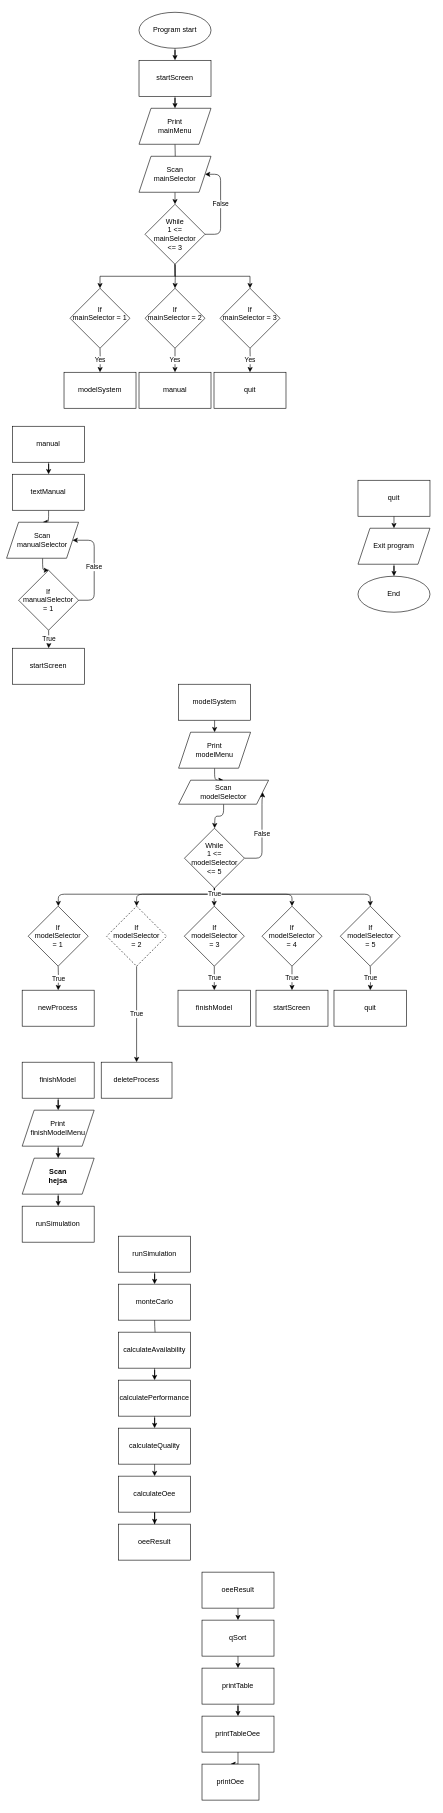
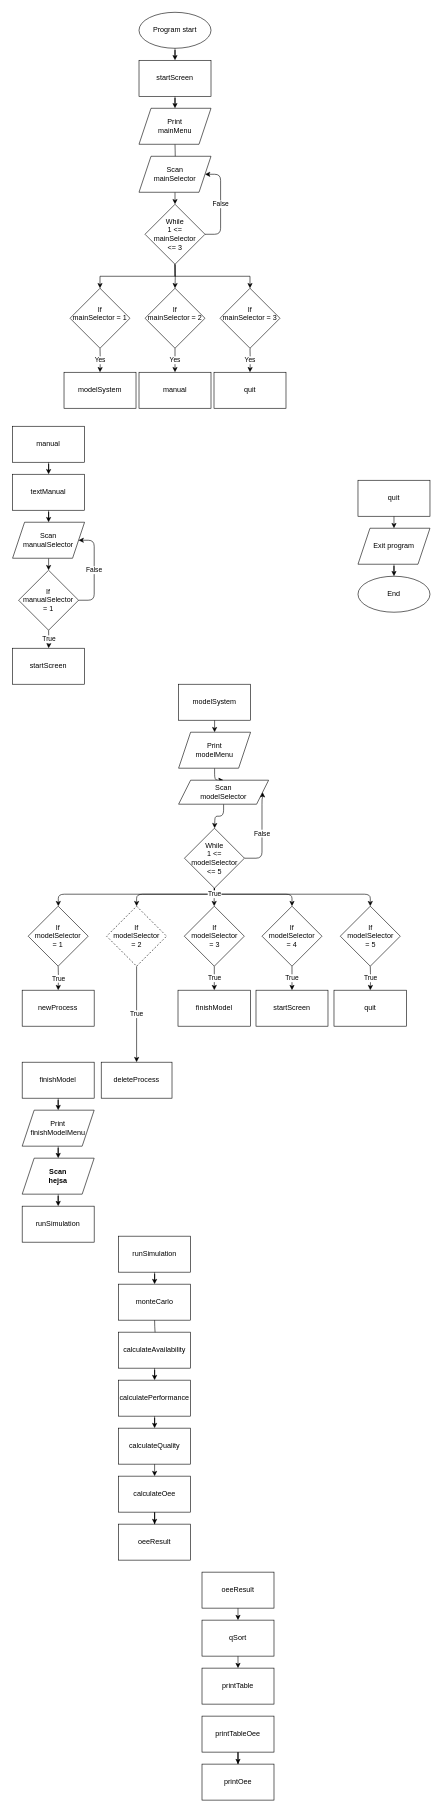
node "Scan manualSelector": moved (42, 540) -> (48, 540)
edge "printTable" -> "printTableOee": removed
node "printOee": size 57x36 -> 72x36
